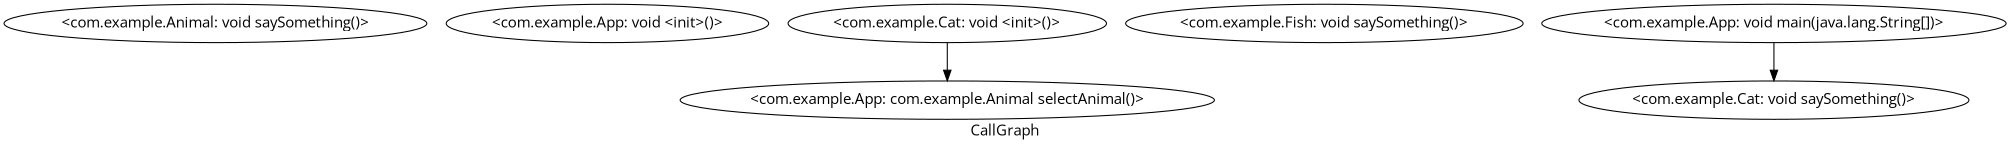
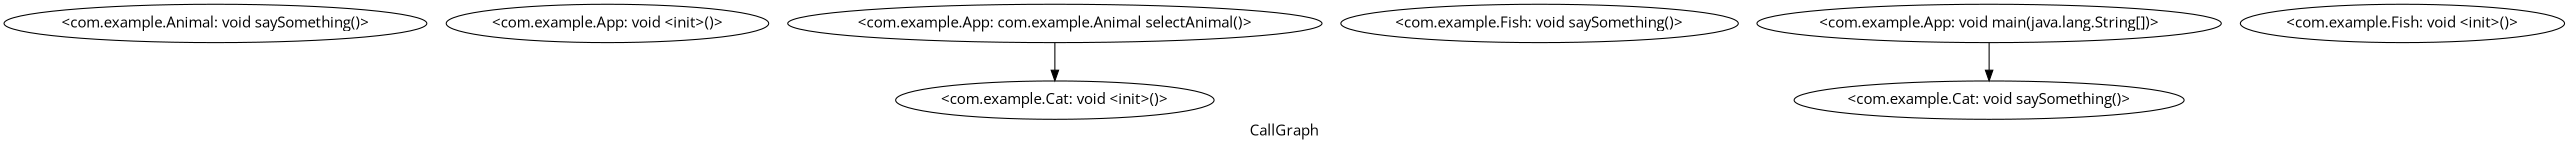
node "<com.example.Fish: void <init>()>": added
edge "<com.example.Cat: void <init>()>" -> "<com.example.App: com.example.Animal selectAnimal()>": reversed
